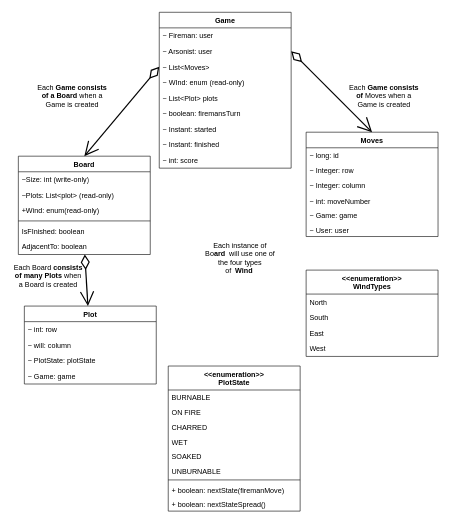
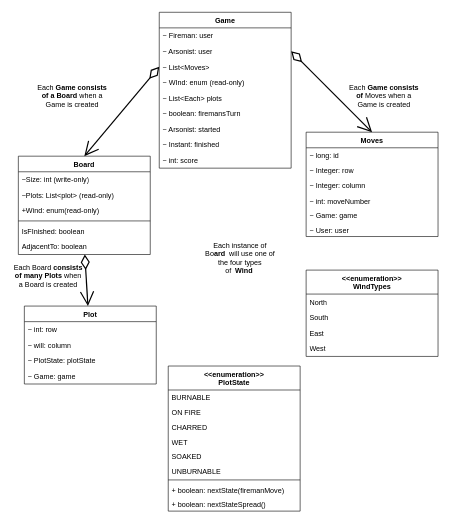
node "~ List<Plot> plots": label "~ List<Plot> plots" -> "~ List<Each> plots"
node "~ Instant: started": label "~ Instant: started" -> "~ Arsonist: started"
